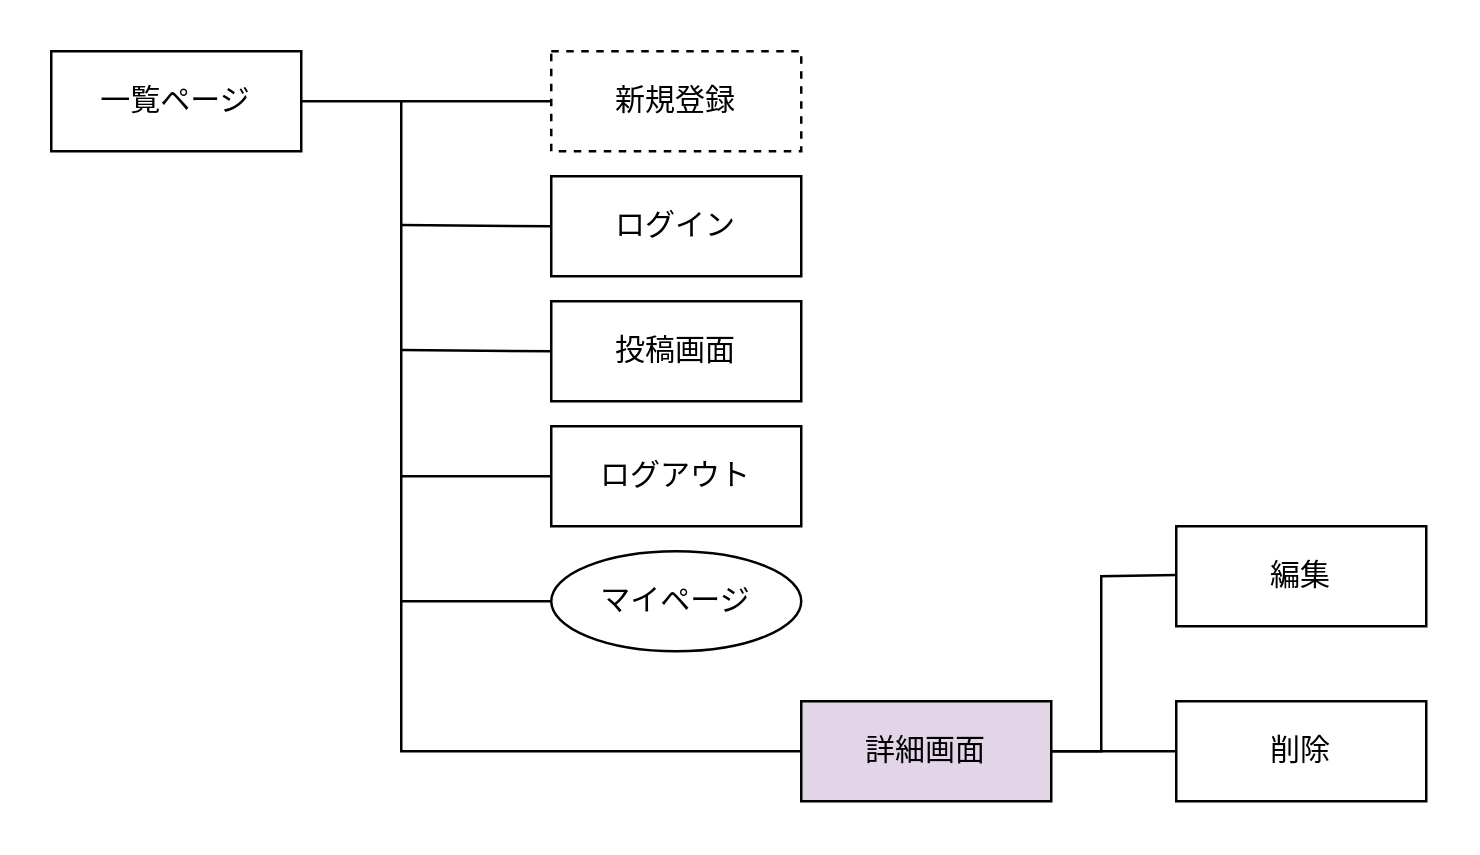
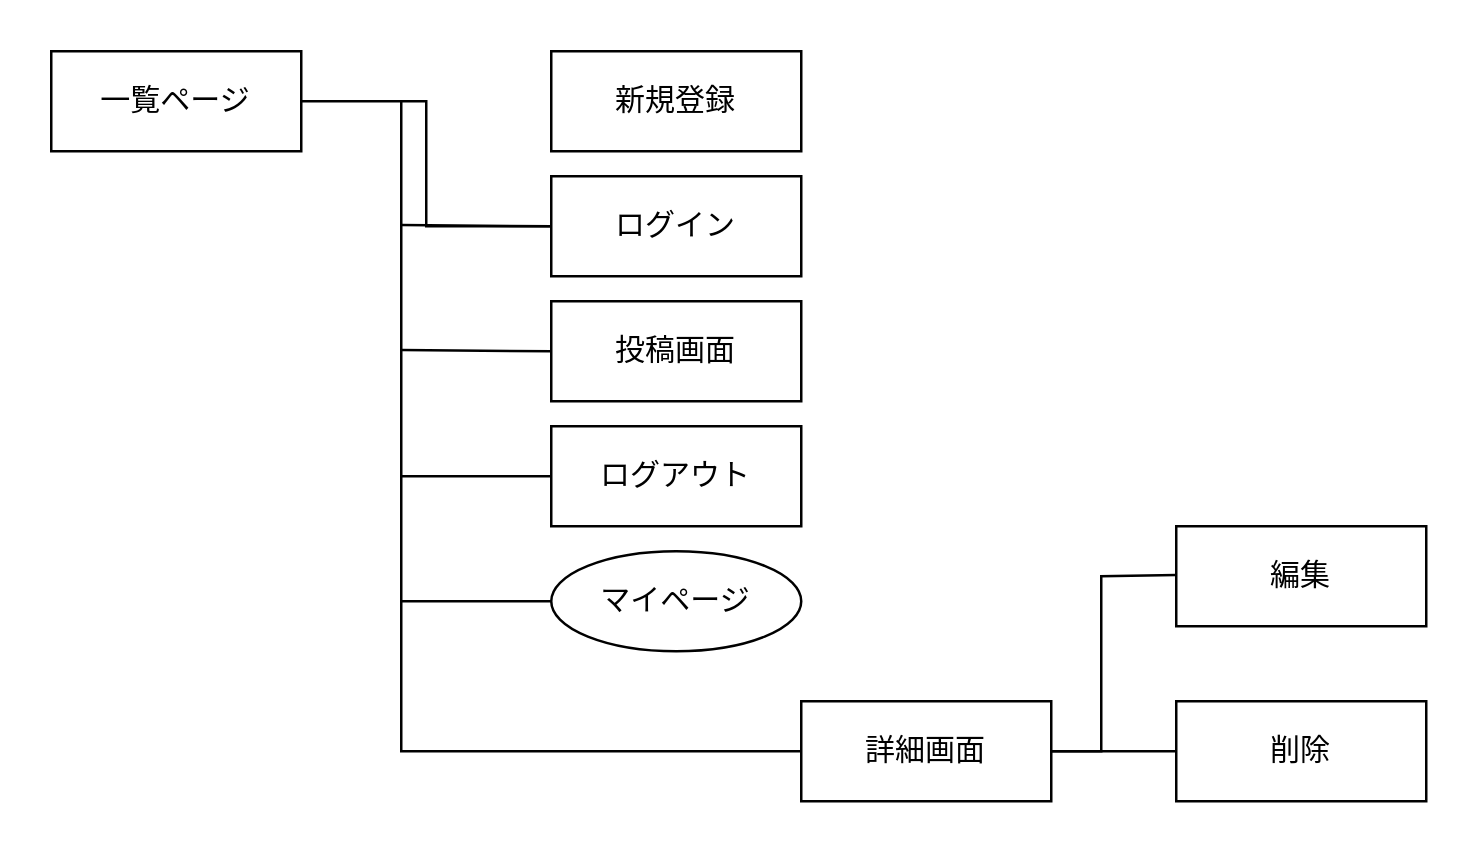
edge "一覧ページ" -- "新規登録": now "一覧ページ" -- "ログイン"
node "新規登録": style dashed -> solid
node "詳細画面": fillcolor #e1d5e7 -> #ffffff
